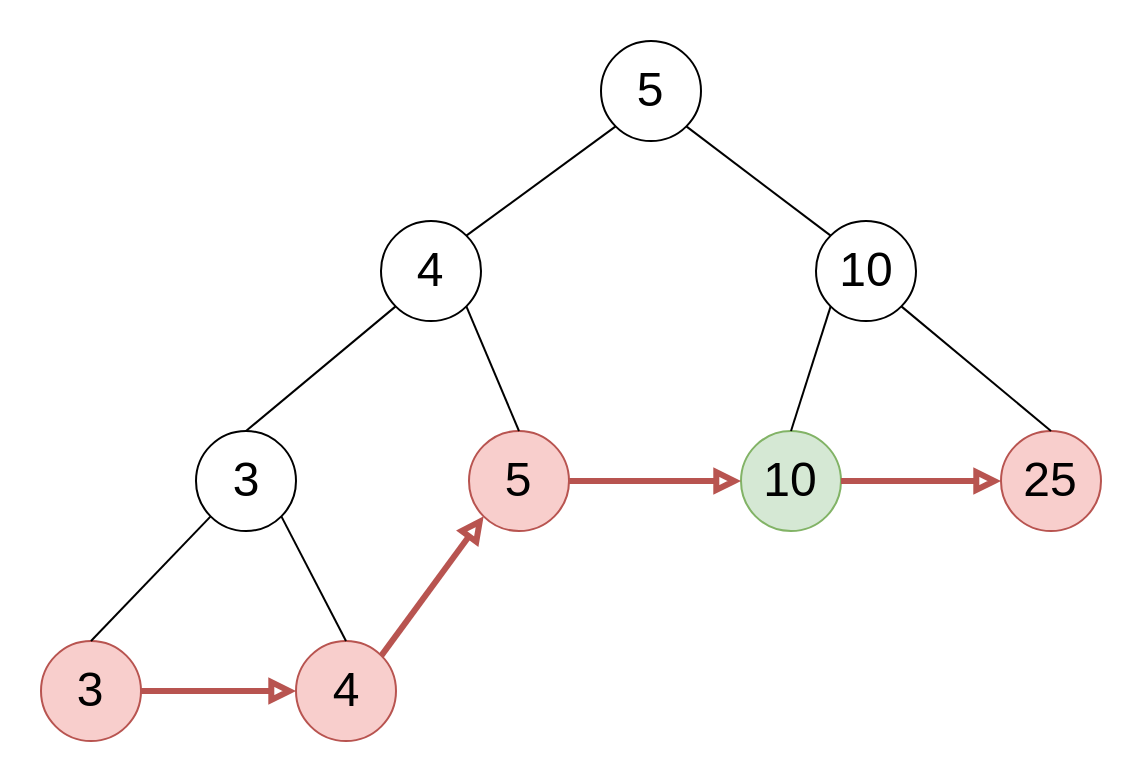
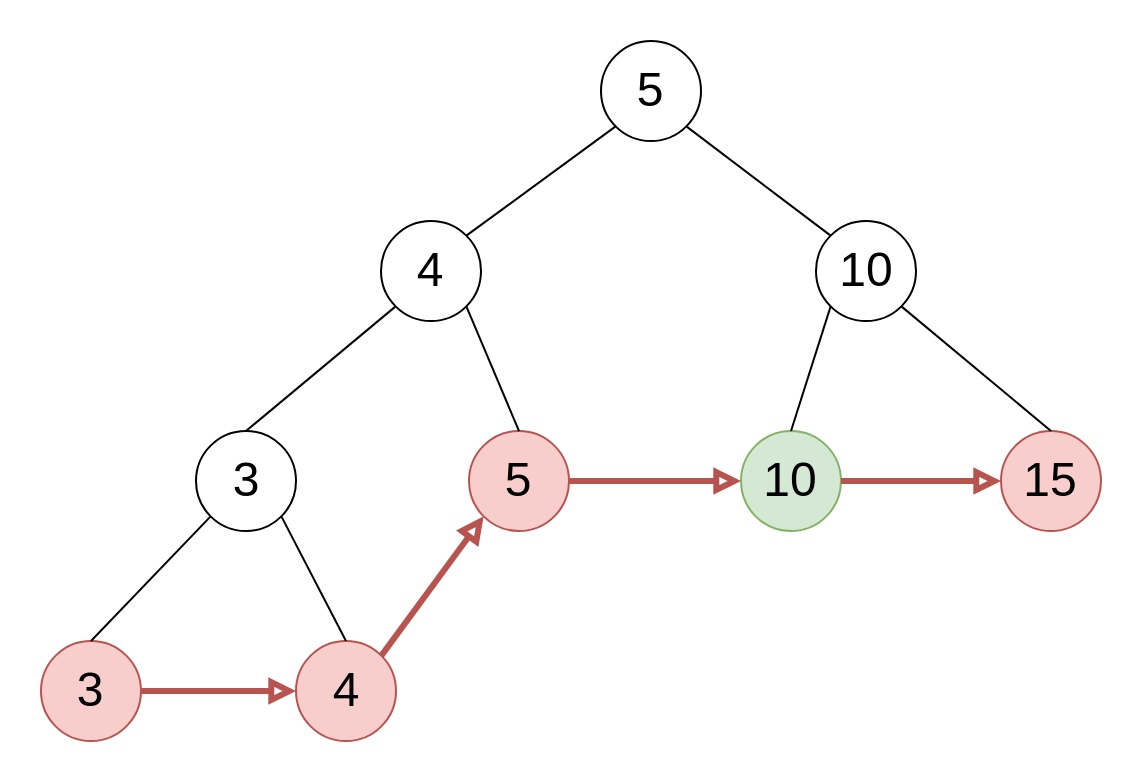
node "25": label "25" -> "15"
